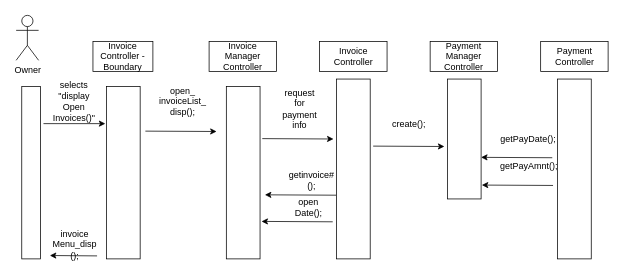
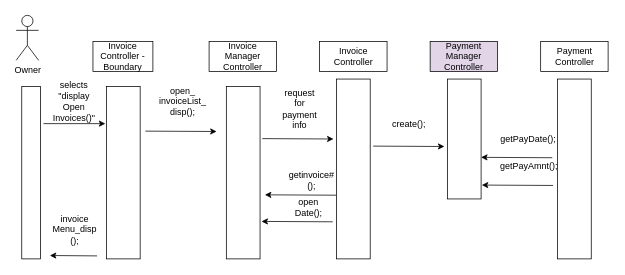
node "Payment Manager Controller": fillcolor #ffffff -> #e1d5e7
node "invoice Menu_disp ();": moved (74, 245) -> (74, 230)
